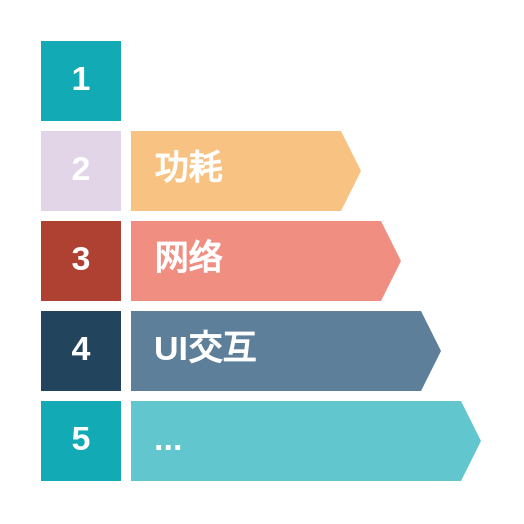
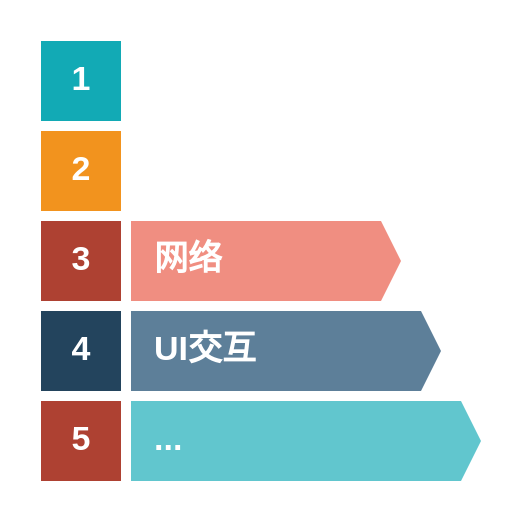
node "2": fillcolor #e1d5e7 -> #f2931e
node "功耗": removed
node "5": fillcolor #12aab5 -> #ae4132
